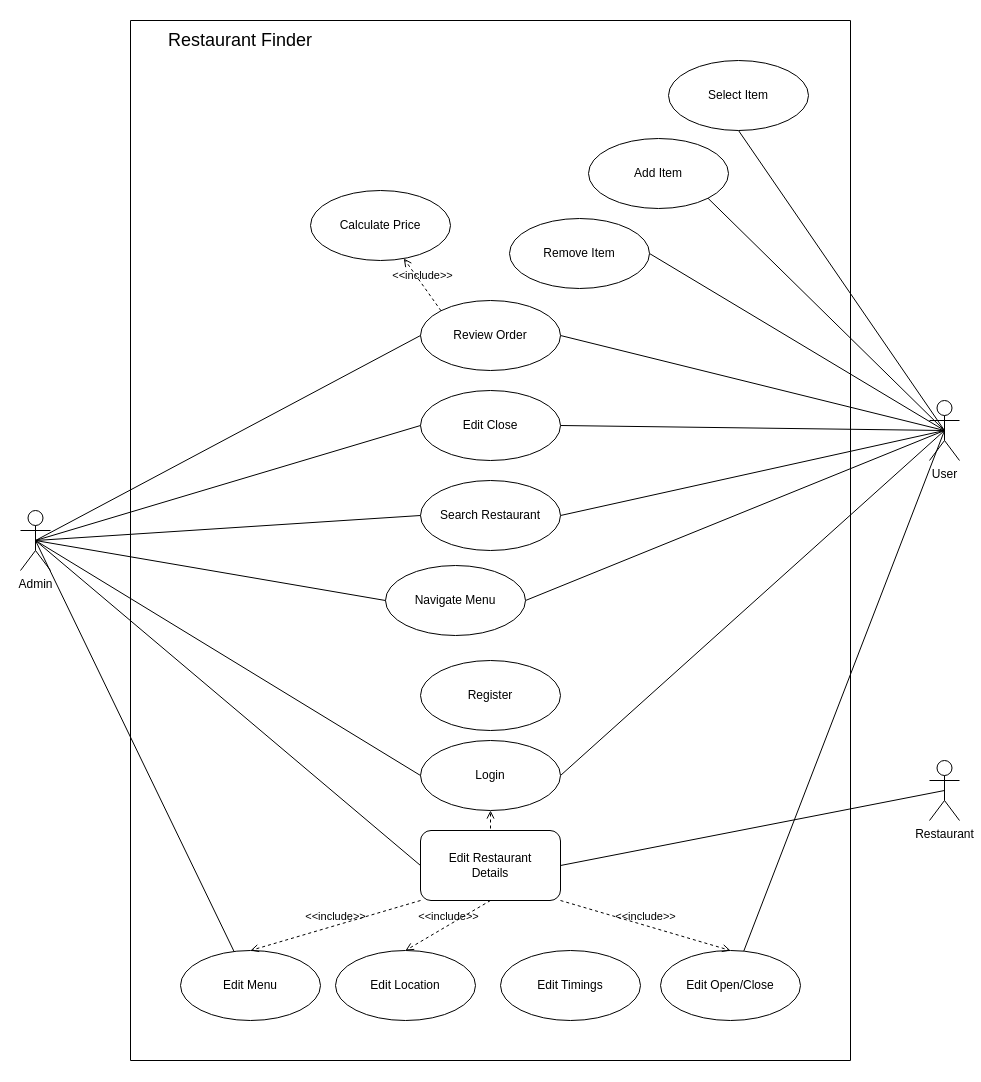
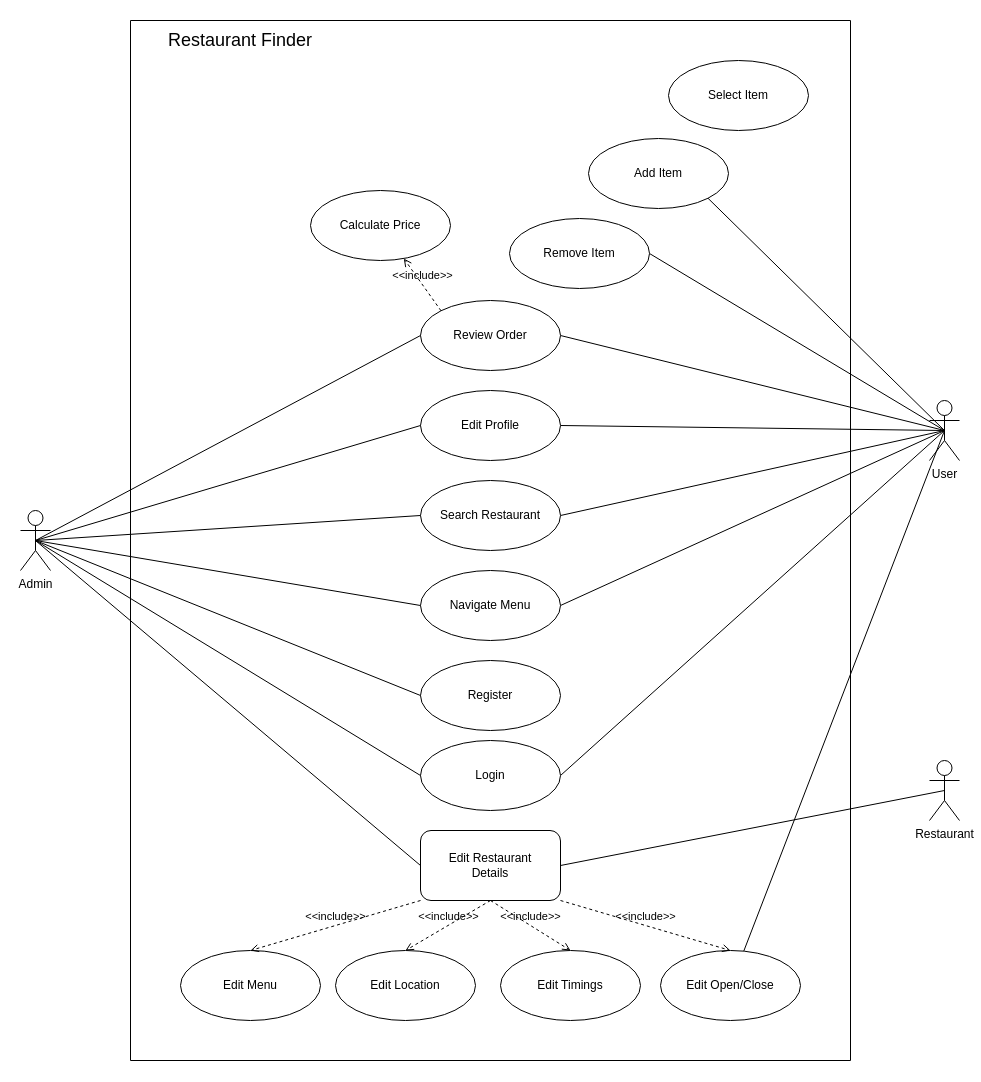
edge "Select Item" -- "User": removed
node "Edit Close": label "Edit Close" -> "Edit Profile"
node "Navigate Menu": moved (456, 601) -> (491, 606)
edge "Edit Restaurant Details" -> "Login": now "Edit Restaurant Details" -> "Edit Timings"
edge "Admin" -- "Edit Menu": now "Admin" -- "Register"
